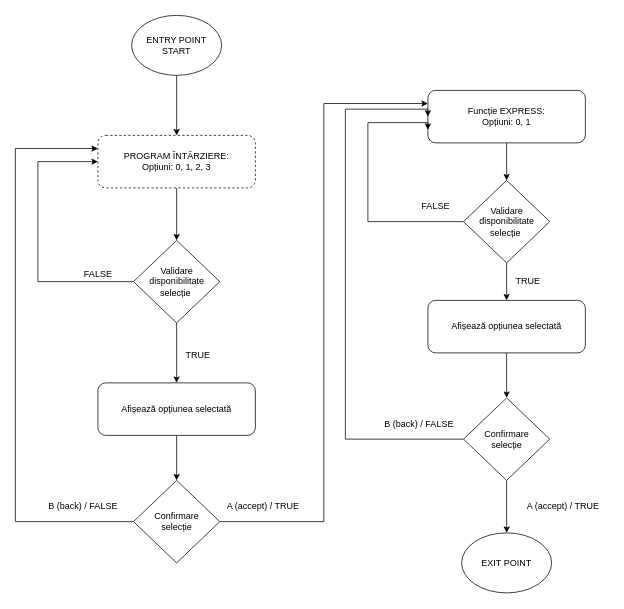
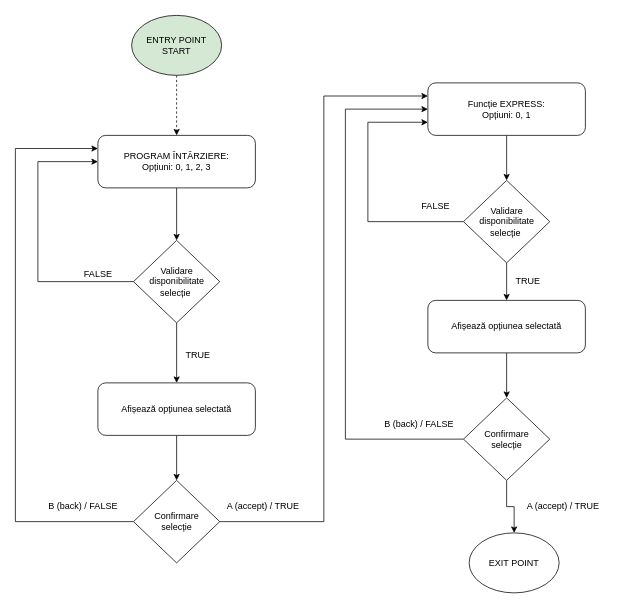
node "ENTRY POINT START": fillcolor #ffffff -> #d5e8d4
edge "ENTRY POINT START" -> "PROGRAM ÎNTÂRZIERE: Opțiuni: 0, 1, 2, 3": style solid -> dashed
node "Funcție EXPRESS: Opțiuni: 0, 1": moved (507, 117) -> (507, 109)
node "PROGRAM ÎNTÂRZIERE: Opțiuni: 0, 1, 2, 3": style dashed -> solid
node "EXIT POINT": moved (507, 563) -> (514, 563)
